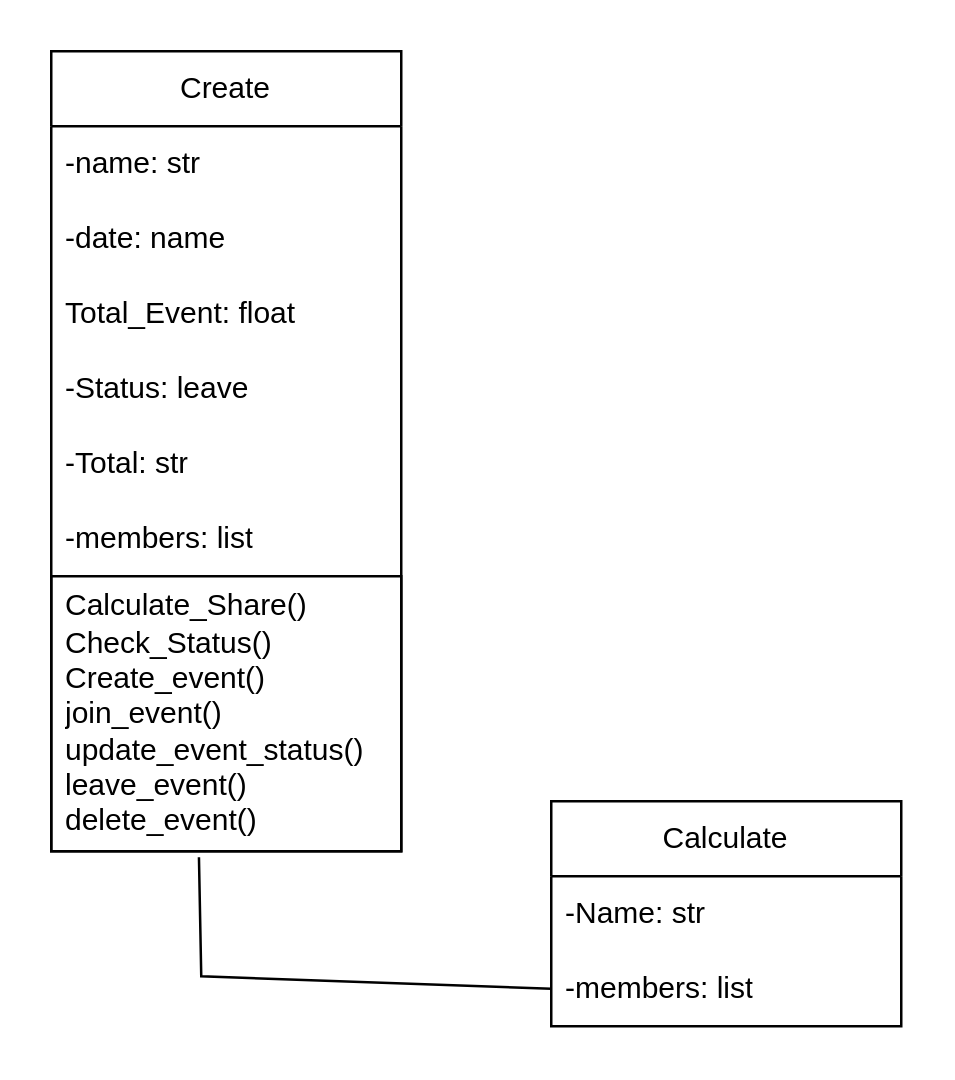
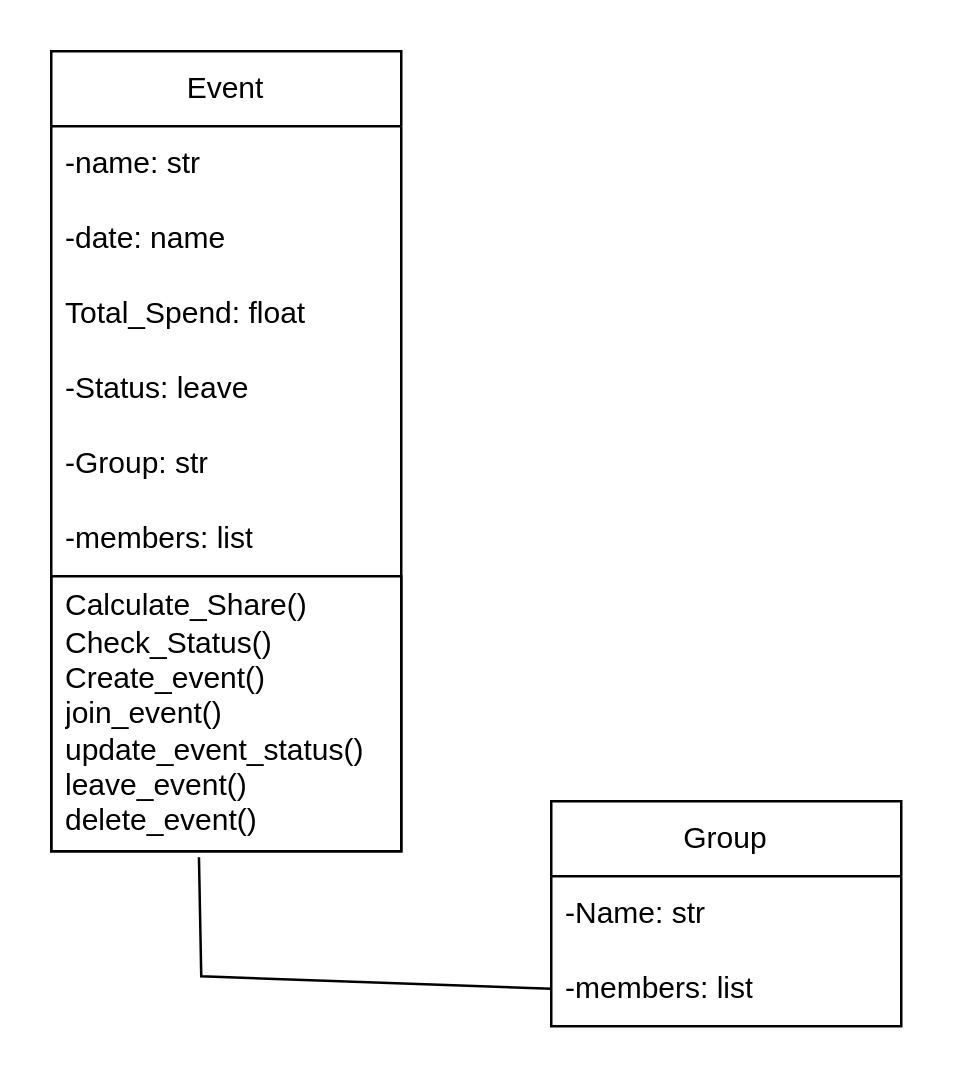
node "Create": label "Create" -> "Event"
node "Total_Event: float": label "Total_Event: float" -> "Total_Spend: float"
node "-Total: str": label "-Total: str" -> "-Group: str"
node "Calculate": label "Calculate" -> "Group"
